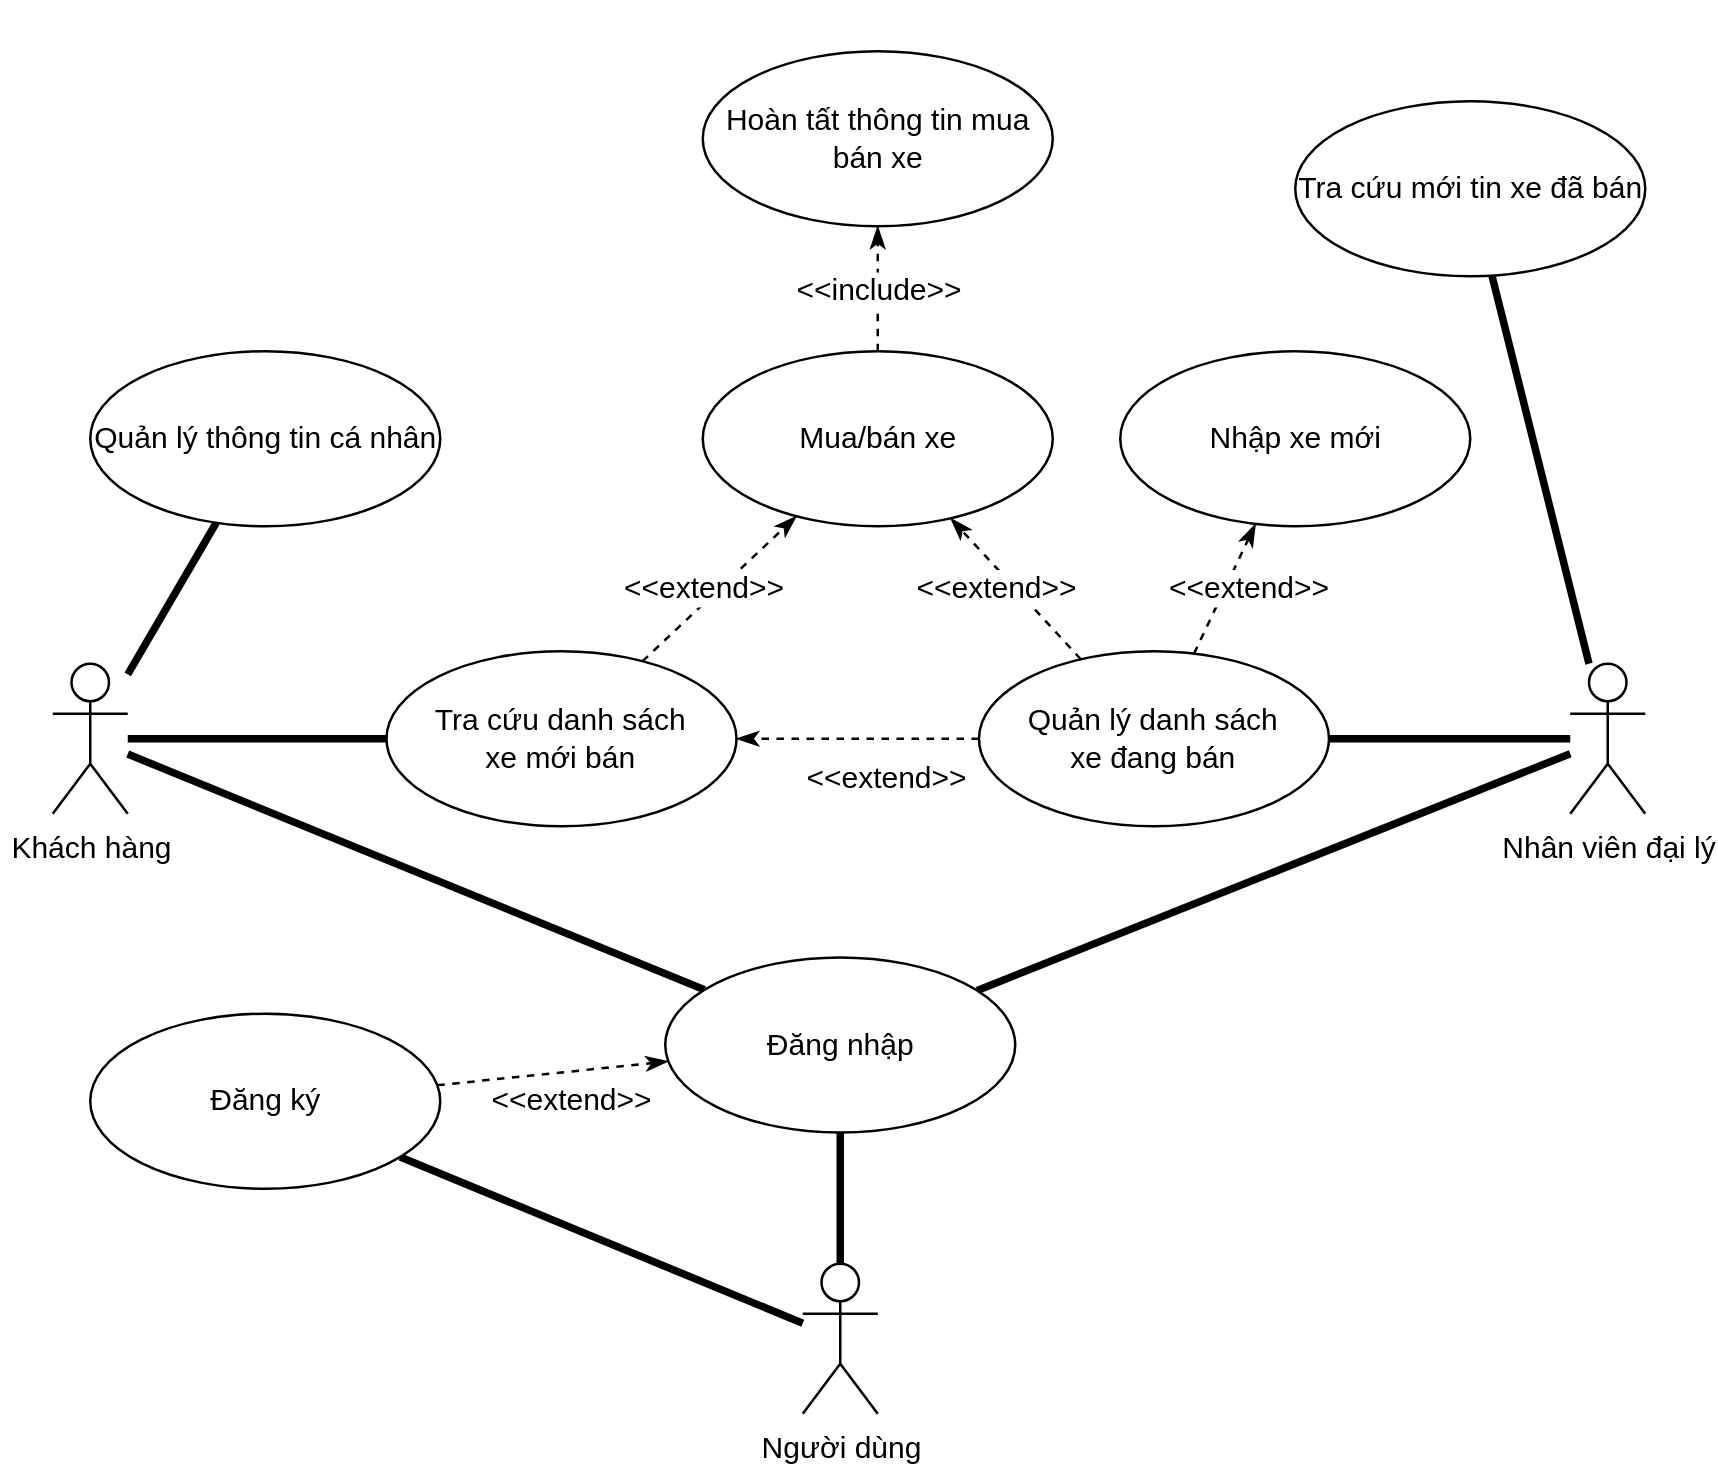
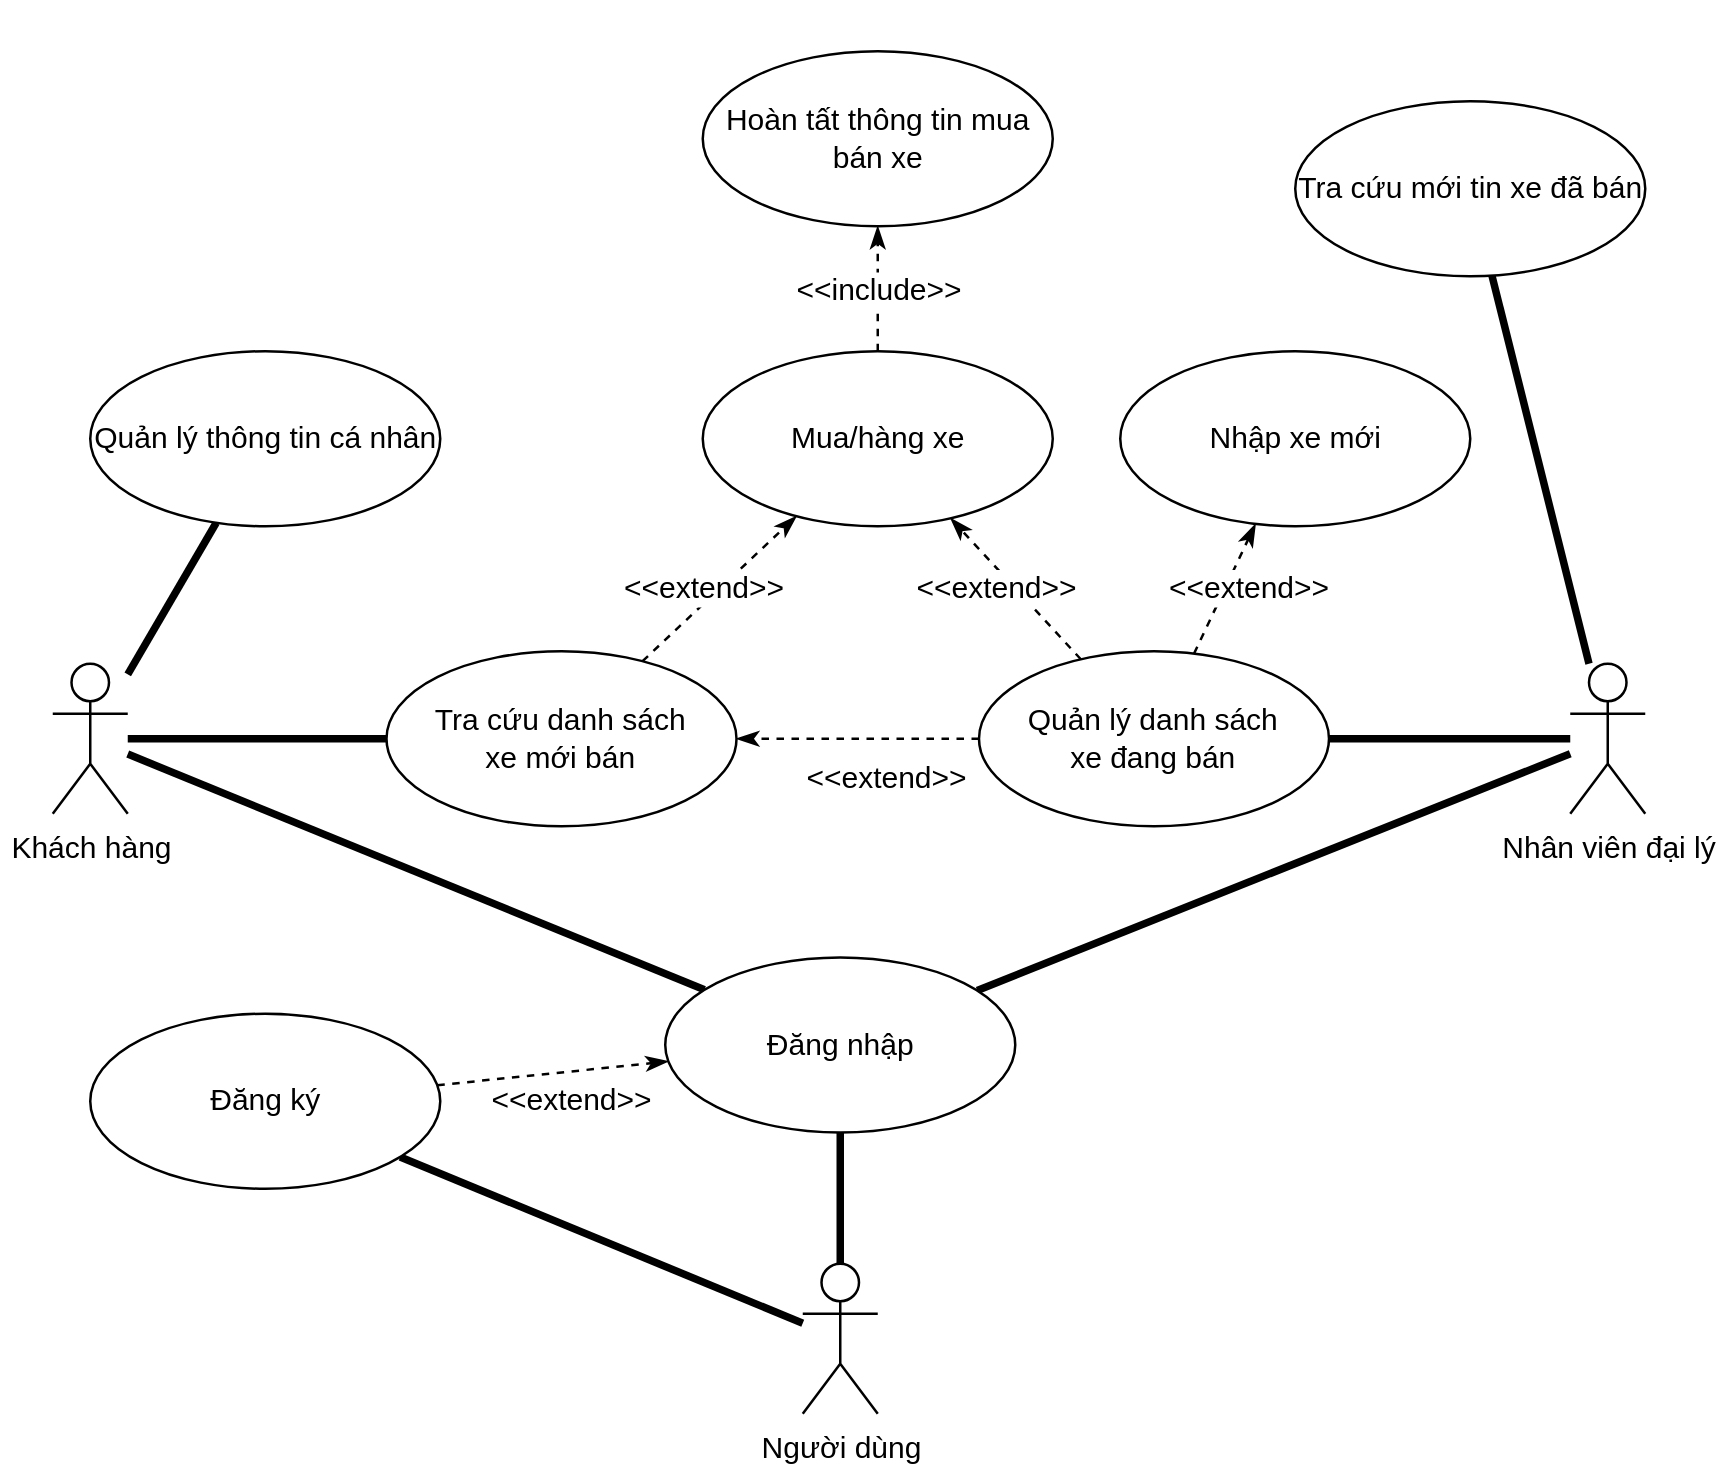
node "Mua/bán xe": label "Mua/bán xe" -> "Mua/hàng xe"
